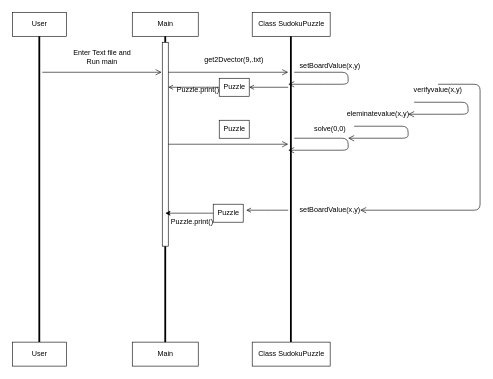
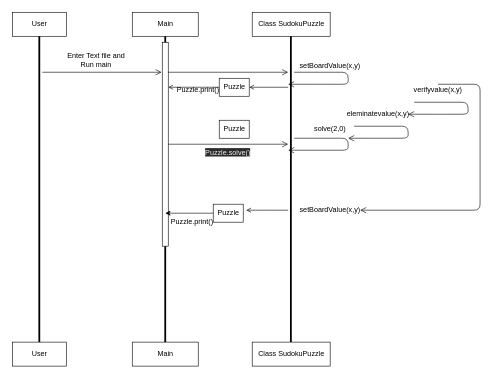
node "Enter Text file and Run main": moved (102, 57) -> (96, 60)
node "get2Dvector(9,.txt)": removed
node "solve(0,0)": label "solve(0,0)" -> "solve(2,0)"
node "Puzzle.solve()": added
